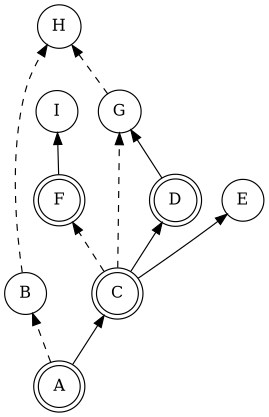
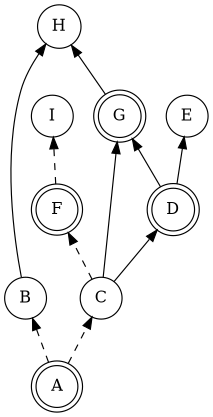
edge "G" -> "H": style dashed -> filled
node "G": shape circle -> doublecircle
edge "F" -> "I": style filled -> dashed
edge "B" -> "H": style dashed -> filled
edge "C" -> "G": style dashed -> filled
edge "C" -> "E": now "D" -> "E"
node "C": shape doublecircle -> circle
edge "A" -> "C": style filled -> dashed
